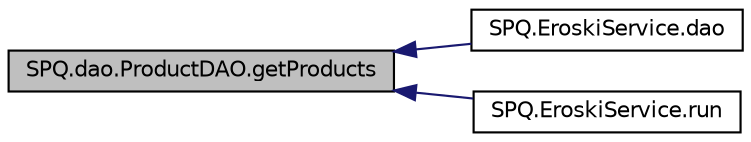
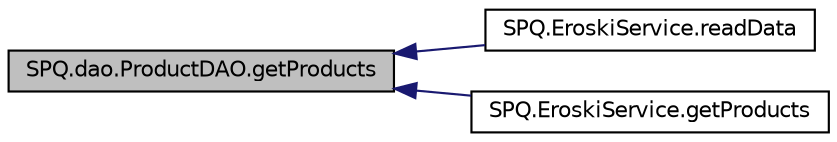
node "SPQ.EroskiService.dao": label "SPQ.EroskiService.dao" -> "SPQ.EroskiService.readData"
node "SPQ.EroskiService.run": label "SPQ.EroskiService.run" -> "SPQ.EroskiService.getProducts"
